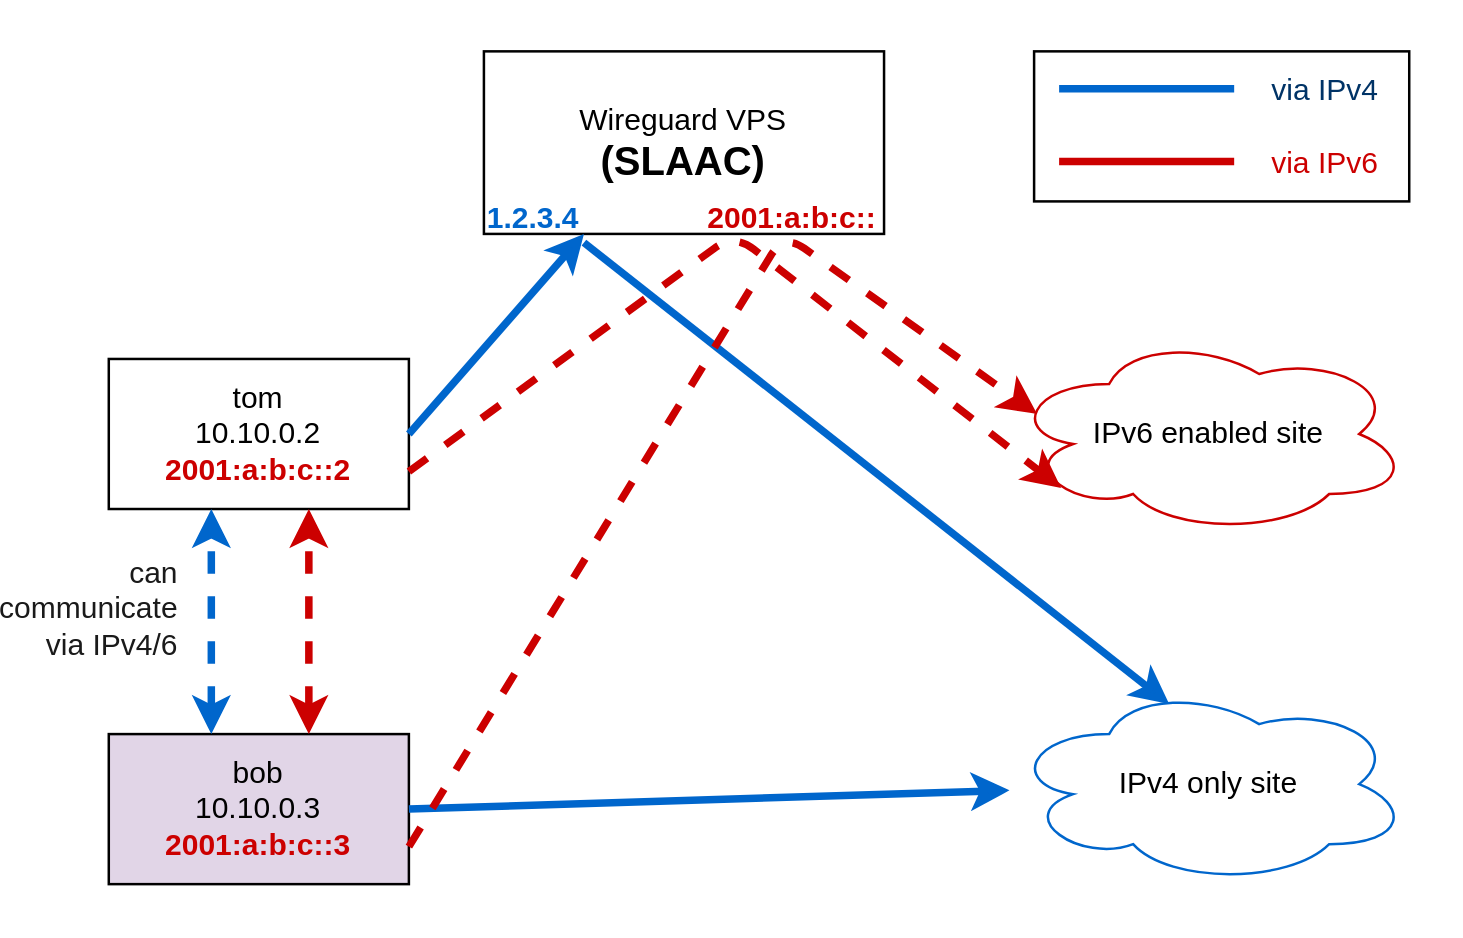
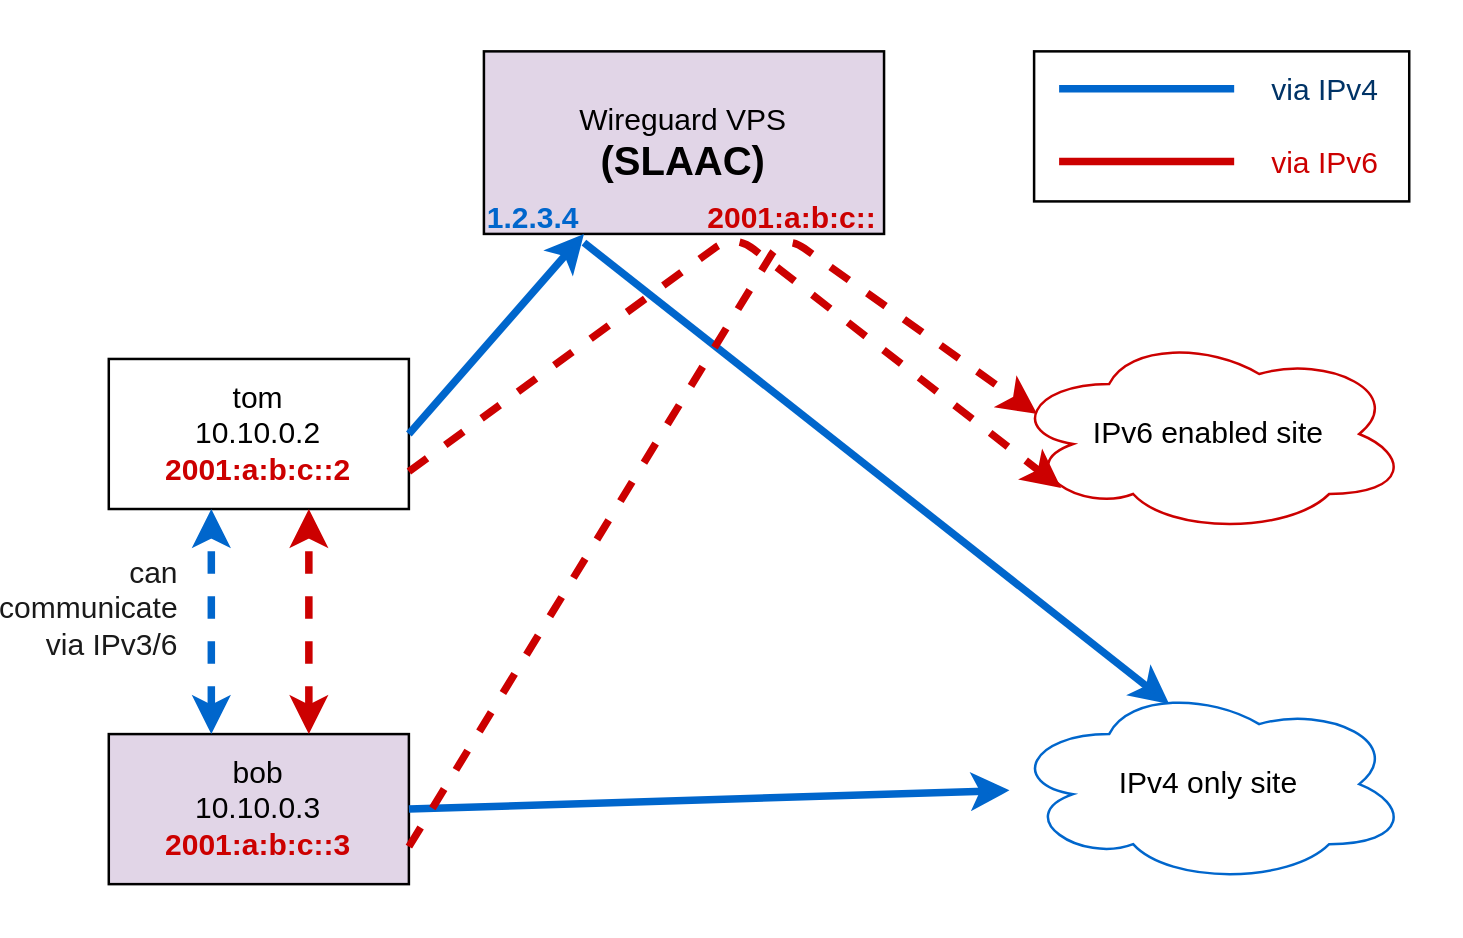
node "Wireguard VPS (SLAAC)": fillcolor #ffffff -> #e1d5e7
node "can communicate via IPv4/6": label "can communicate via IPv4/6" -> "can communicate via IPv3/6"
